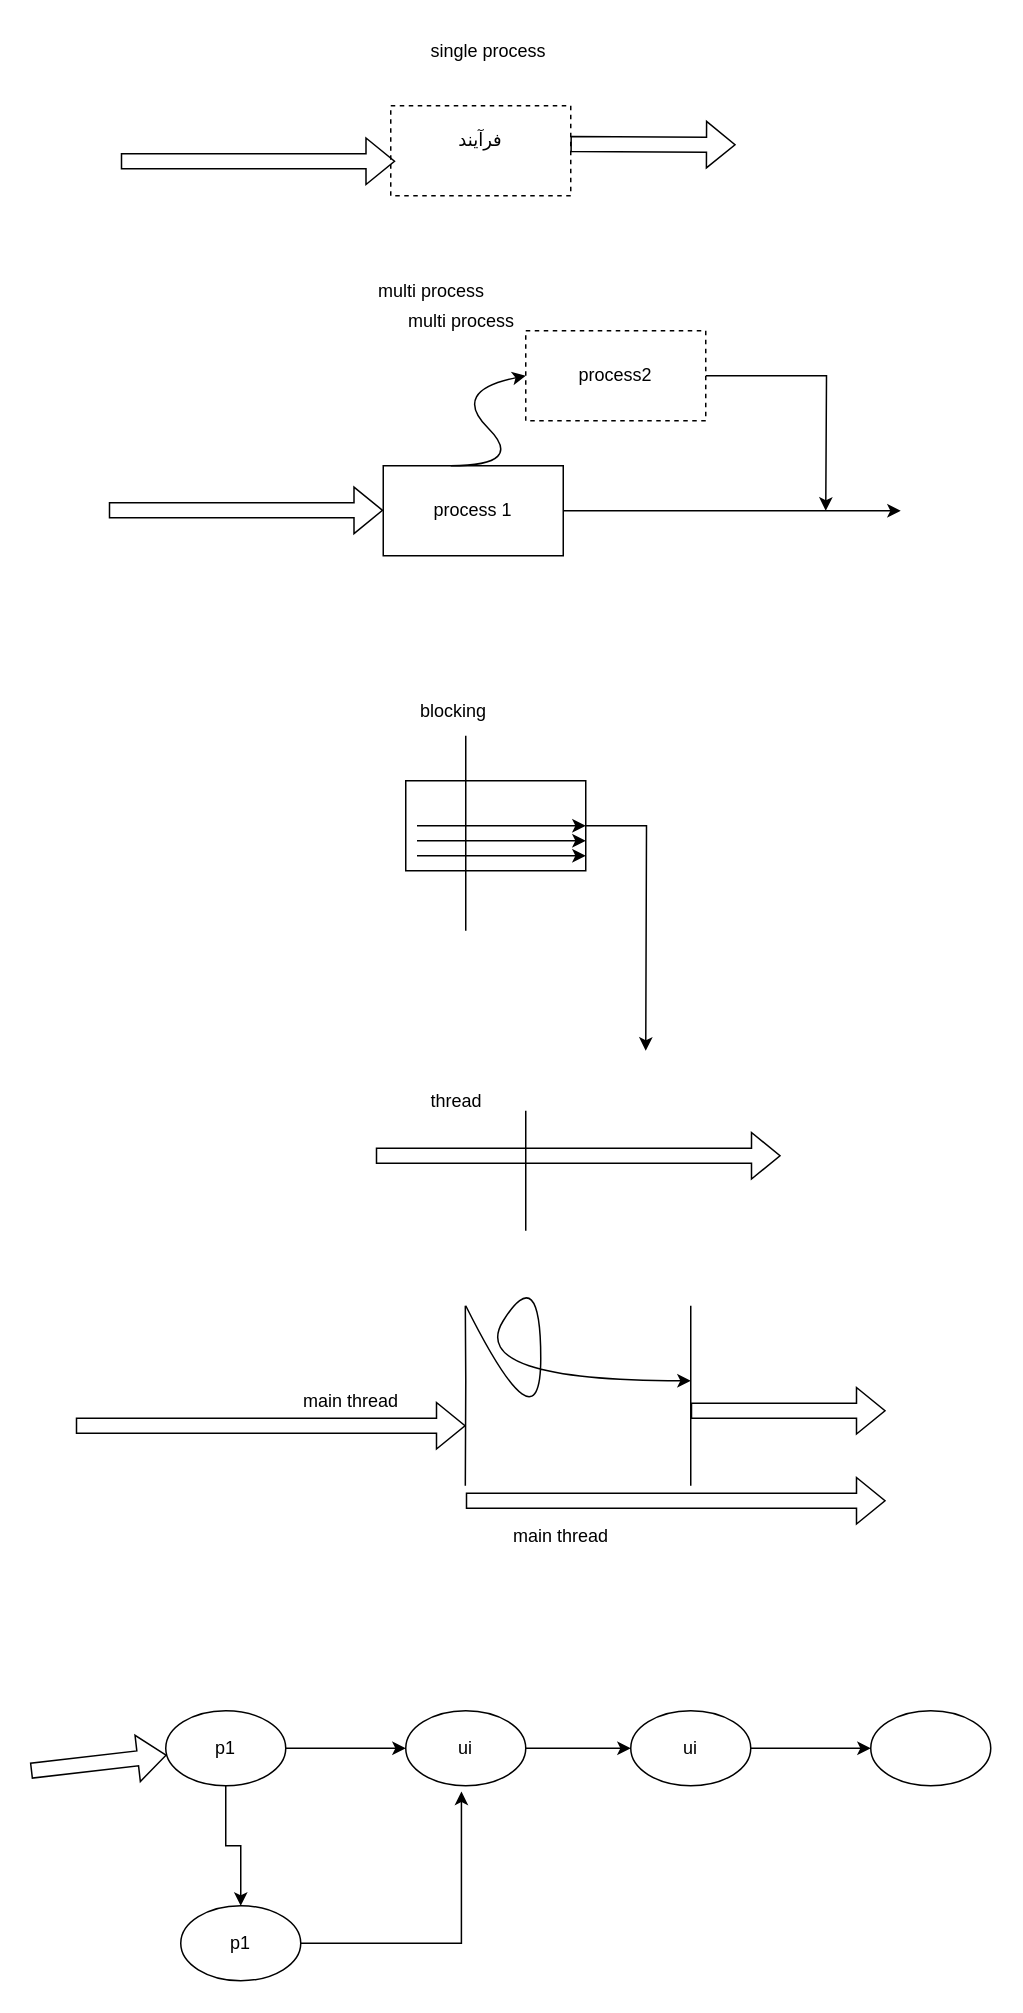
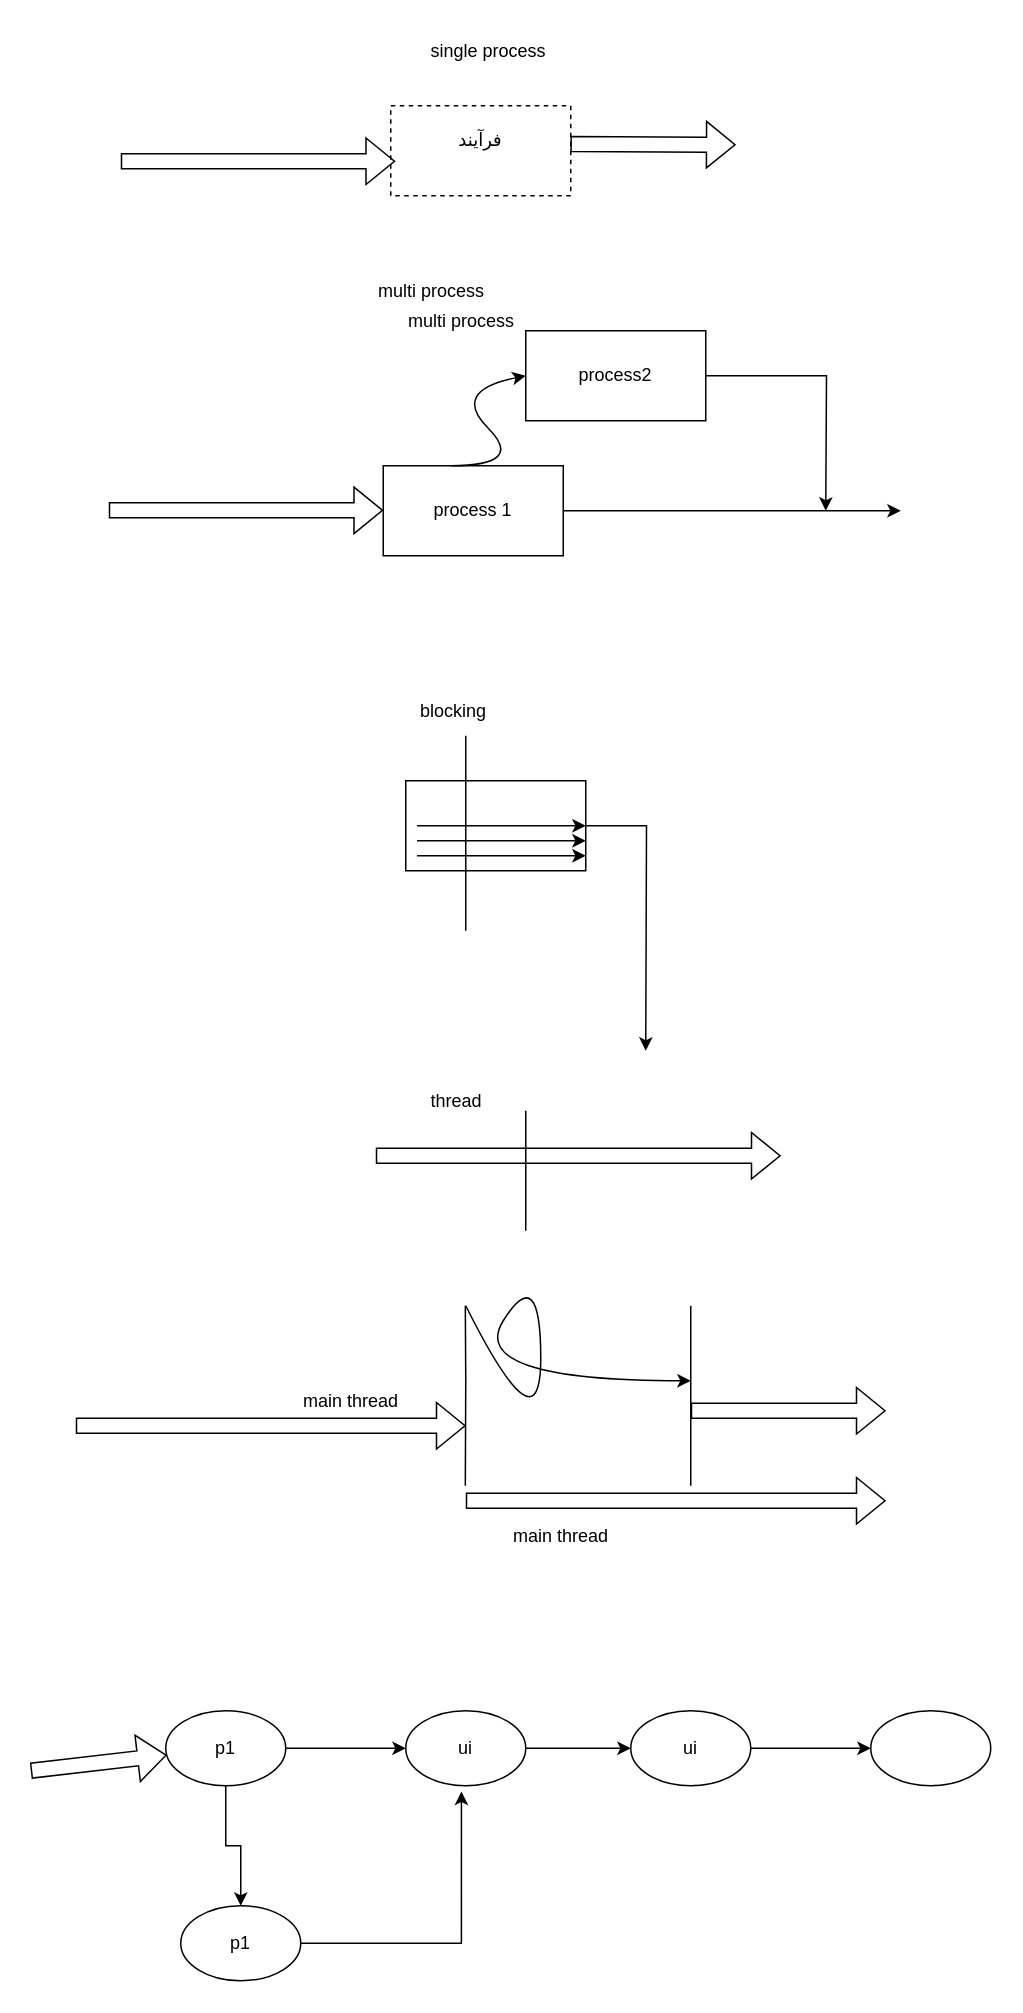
node "process2": style dashed -> solid
